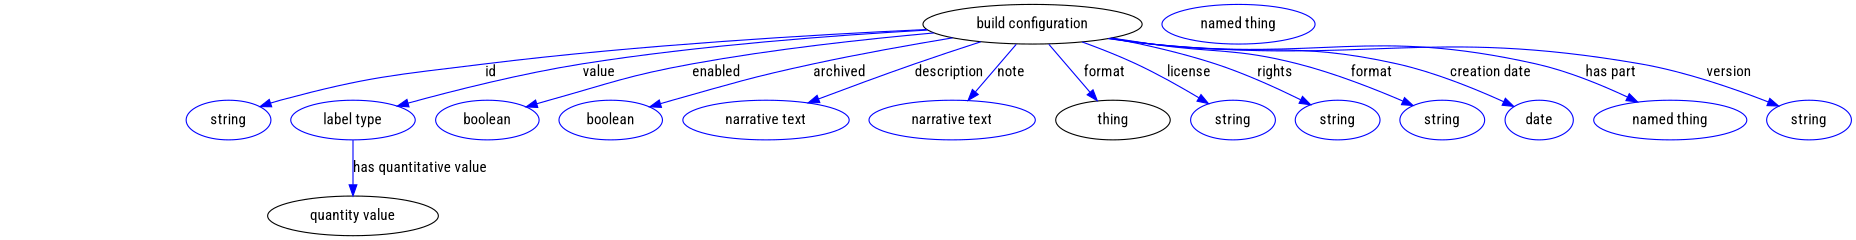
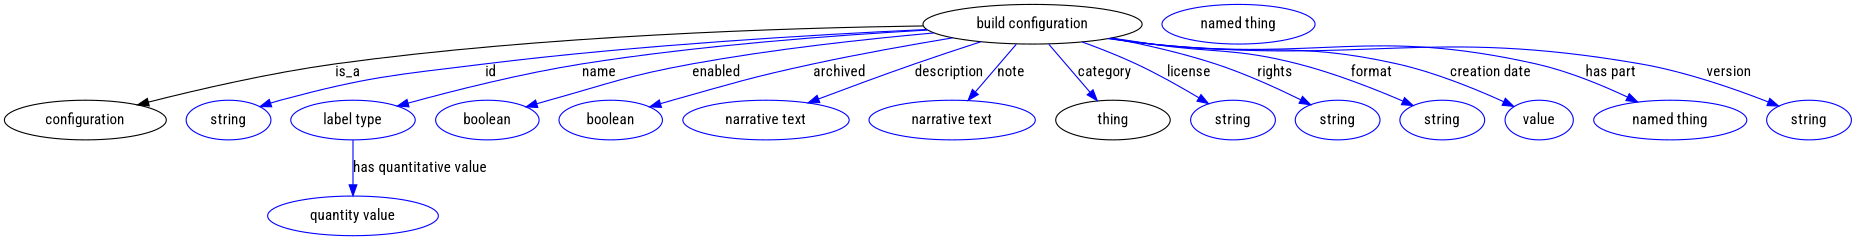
edge "build configuration" -> "label type": label "value" -> "name"
edge "build configuration" -> "thing": label "format" -> "category"
node "configuration": added
node "date": label "date" -> "value"
node "quantity value": color black -> blue
